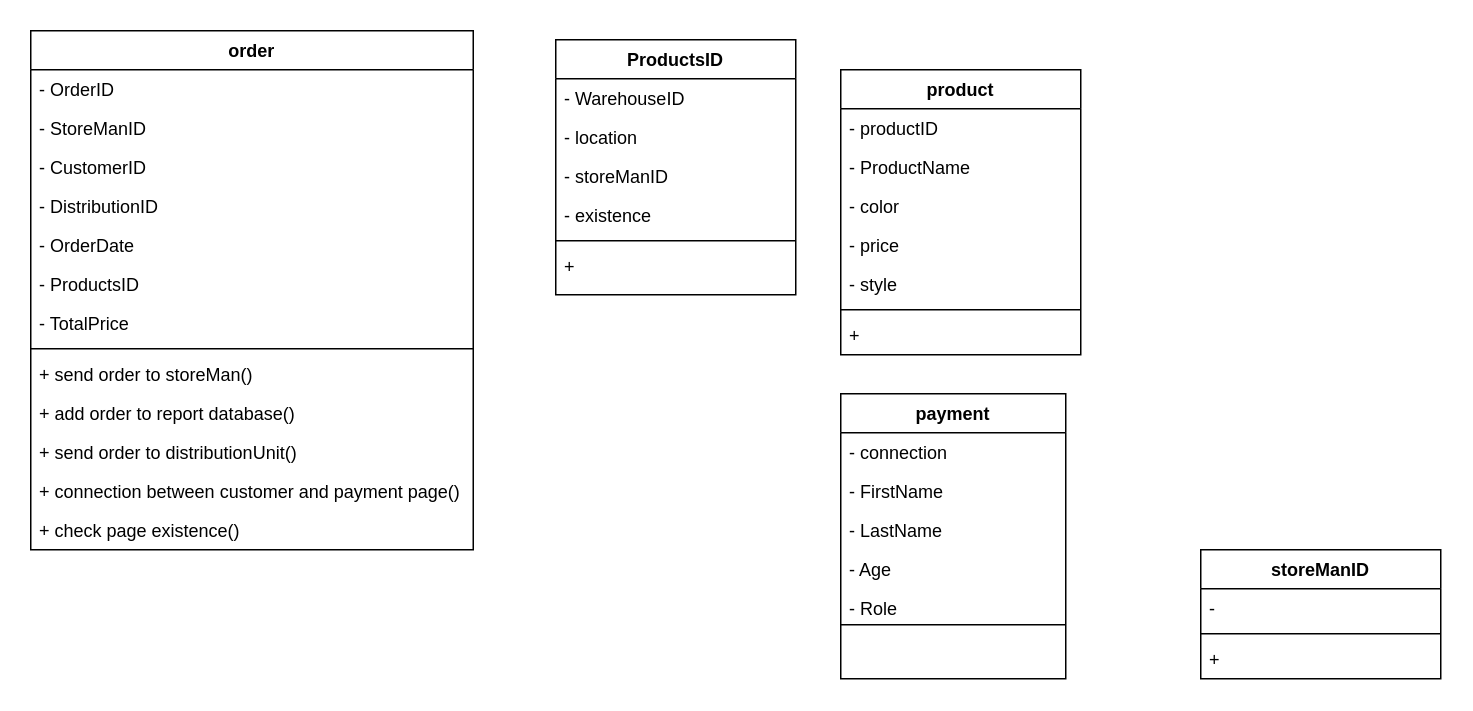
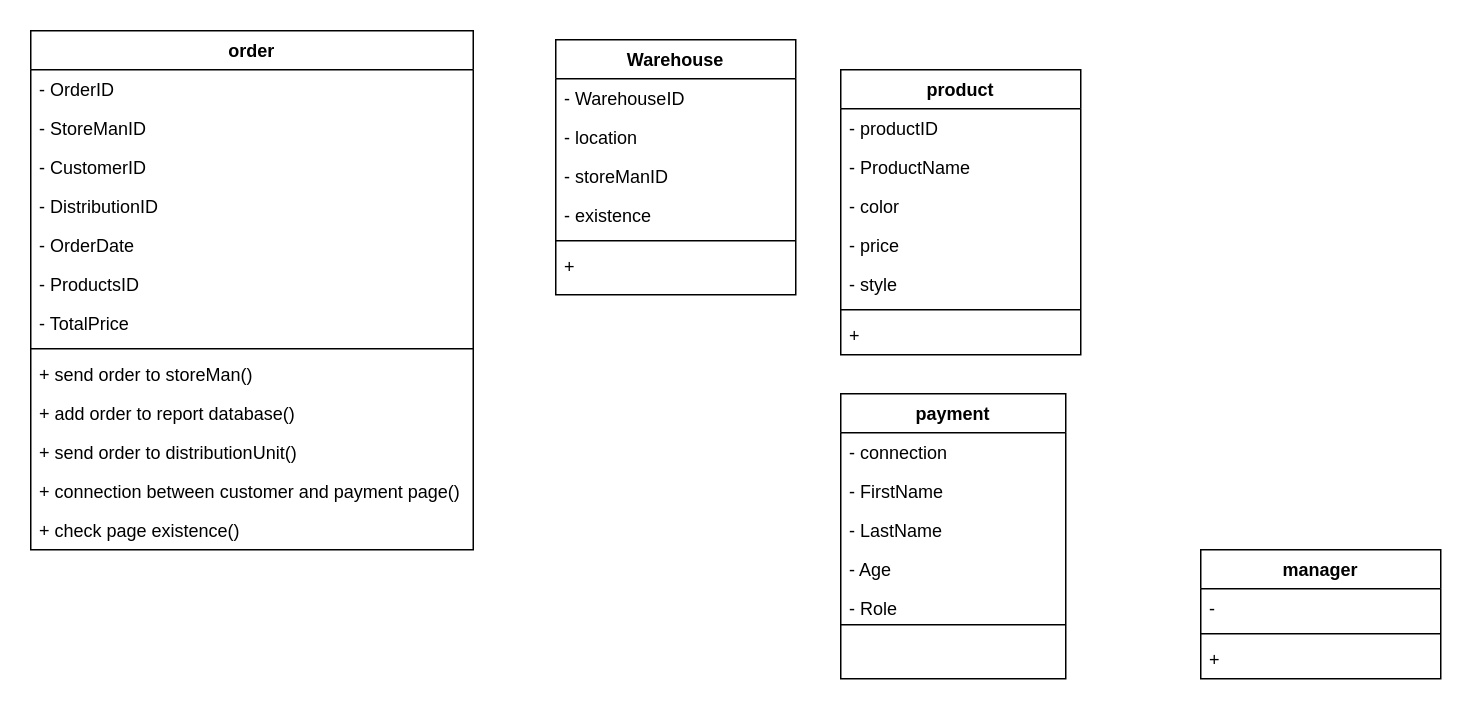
node "ProductsID": label "ProductsID" -> "Warehouse"
node "storeManID": label "storeManID" -> "manager"
